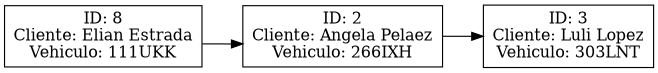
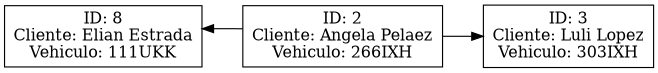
node "ID: 3 Cliente: Luli Lopez Vehiculo: 303LNT": label "ID: 3 Cliente: Luli Lopez Vehiculo: 303LNT" -> "ID: 3 Cliente: Luli Lopez Vehiculo: 303IXH"
edge "ID: 8 Cliente: Elian Estrada Vehiculo: 111UKK" -> "ID: 2 Cliente: Angela Pelaez Vehiculo: 266IXH": reversed
